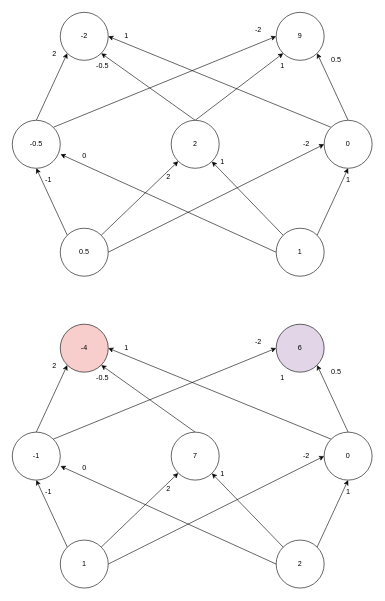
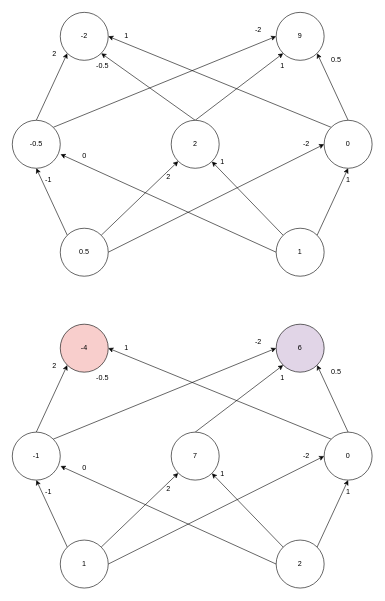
edge "7" -> "-4": removed
edge "7" -> "6": added
